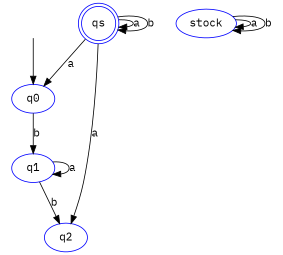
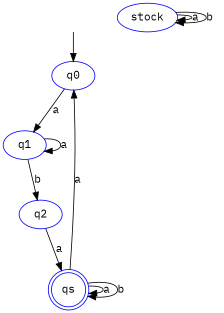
edge "qs" -> "q2": reversed
edge "q0" -> "q1": label "b" -> "a"
